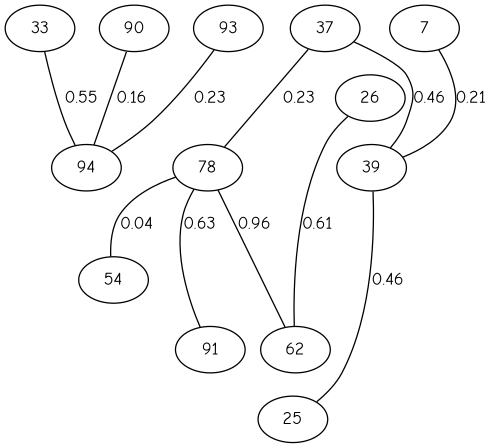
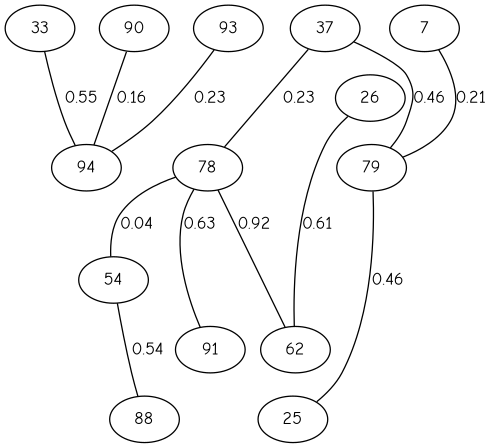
node "39": label "39" -> "79"
edge "78" -- "62": label "0.96" -> "0.92"
node "88": added
